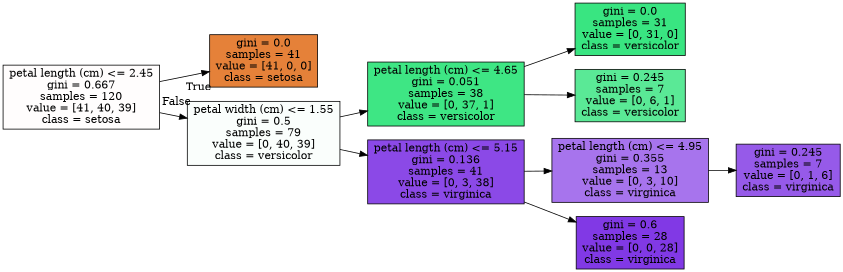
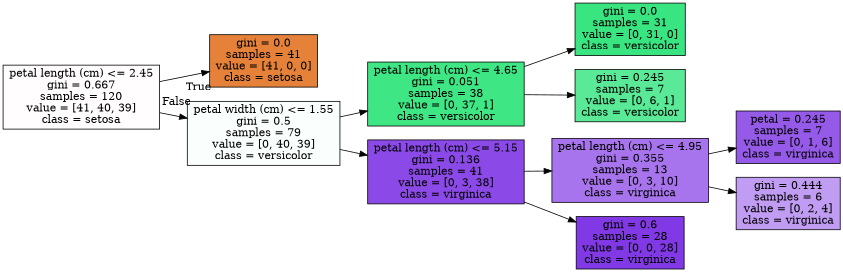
node "gini = 0.245 samples = 7 value = [0, 1, 6] class = virginica": label "gini = 0.245 samples = 7 value = [0, 1, 6] class = virginica" -> "petal = 0.245 samples = 7 value = [0, 1, 6] class = virginica"
node "gini = 0.444 samples = 6 value = [0, 2, 4] class = virginica": added
